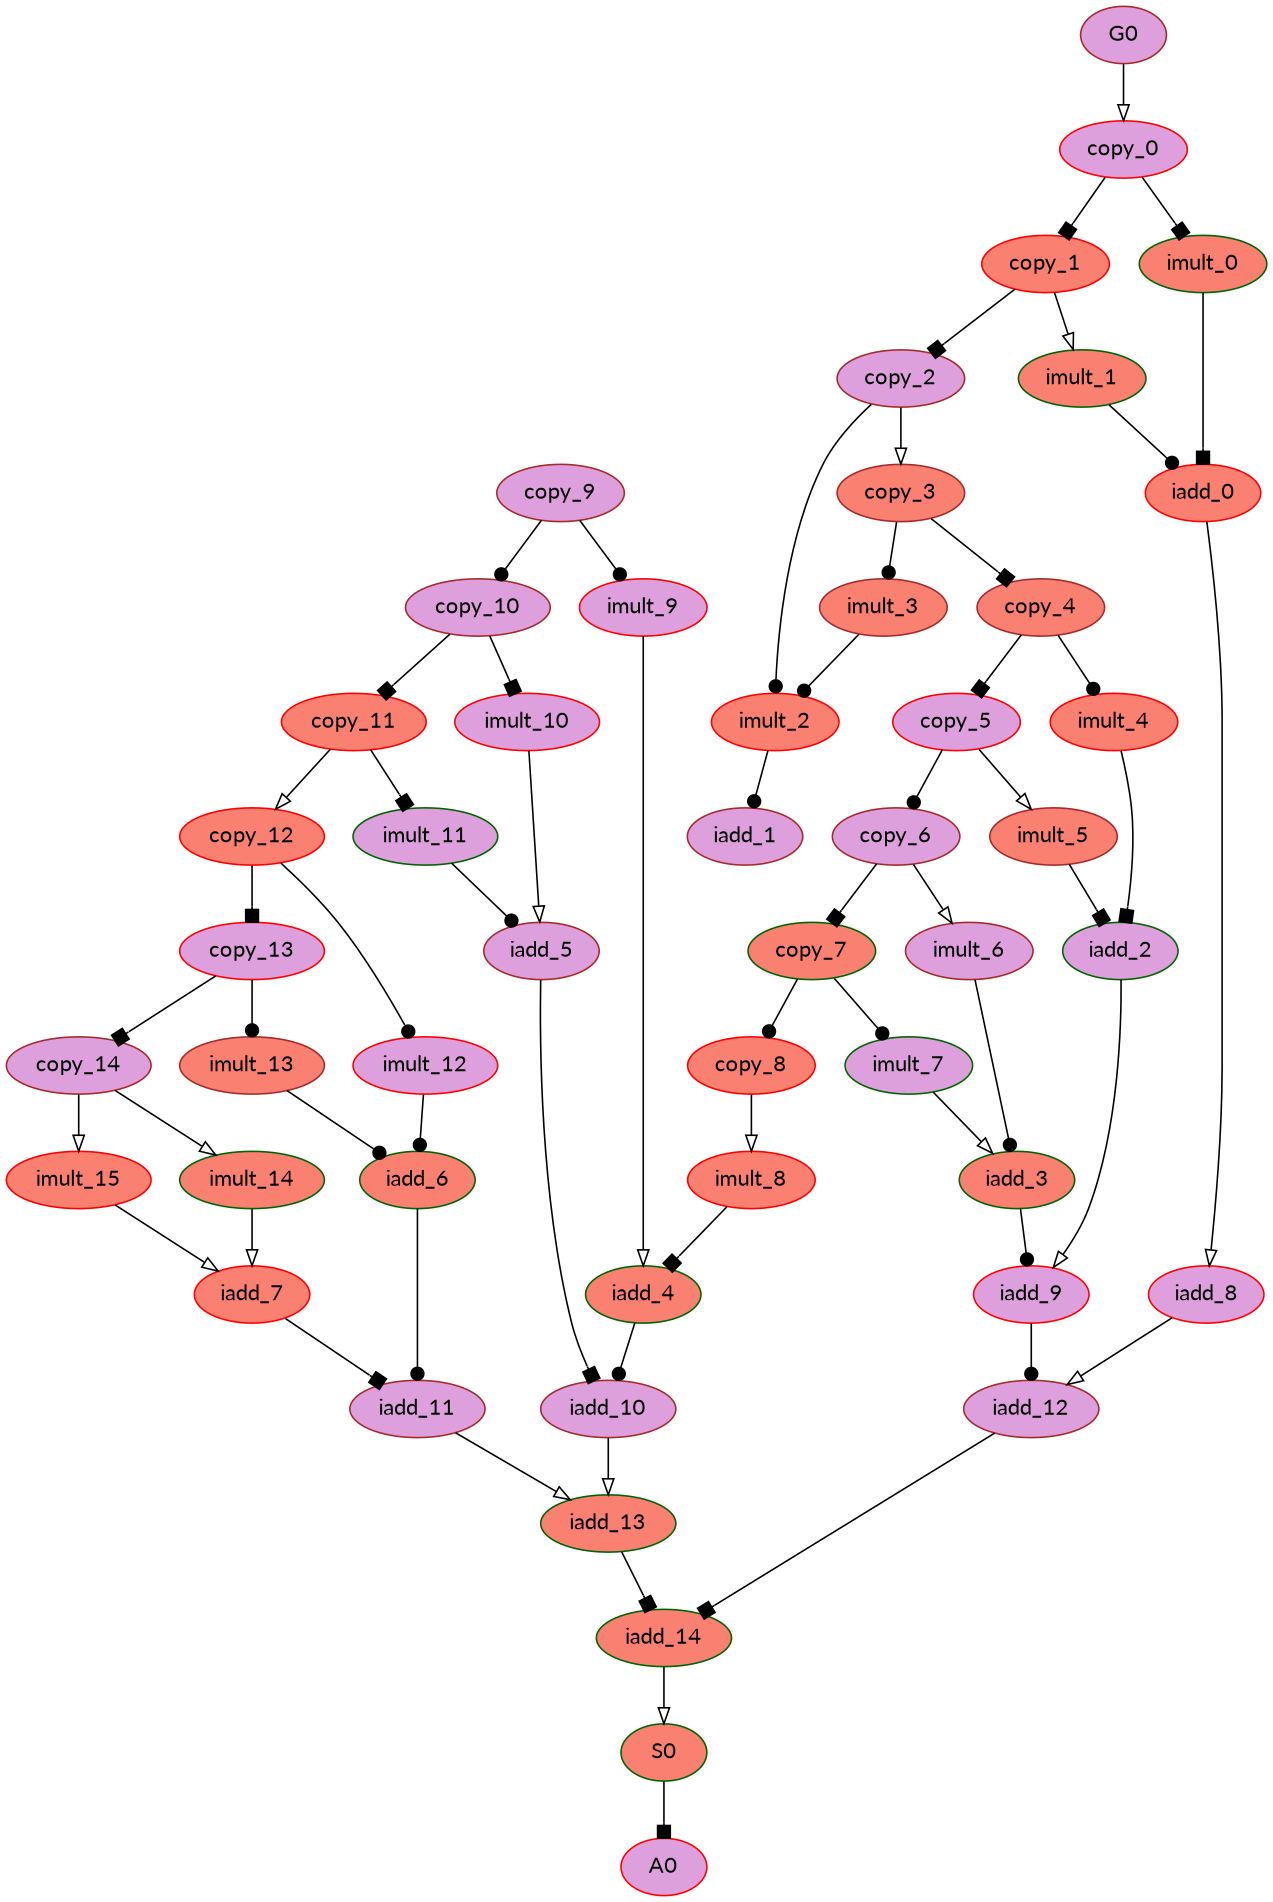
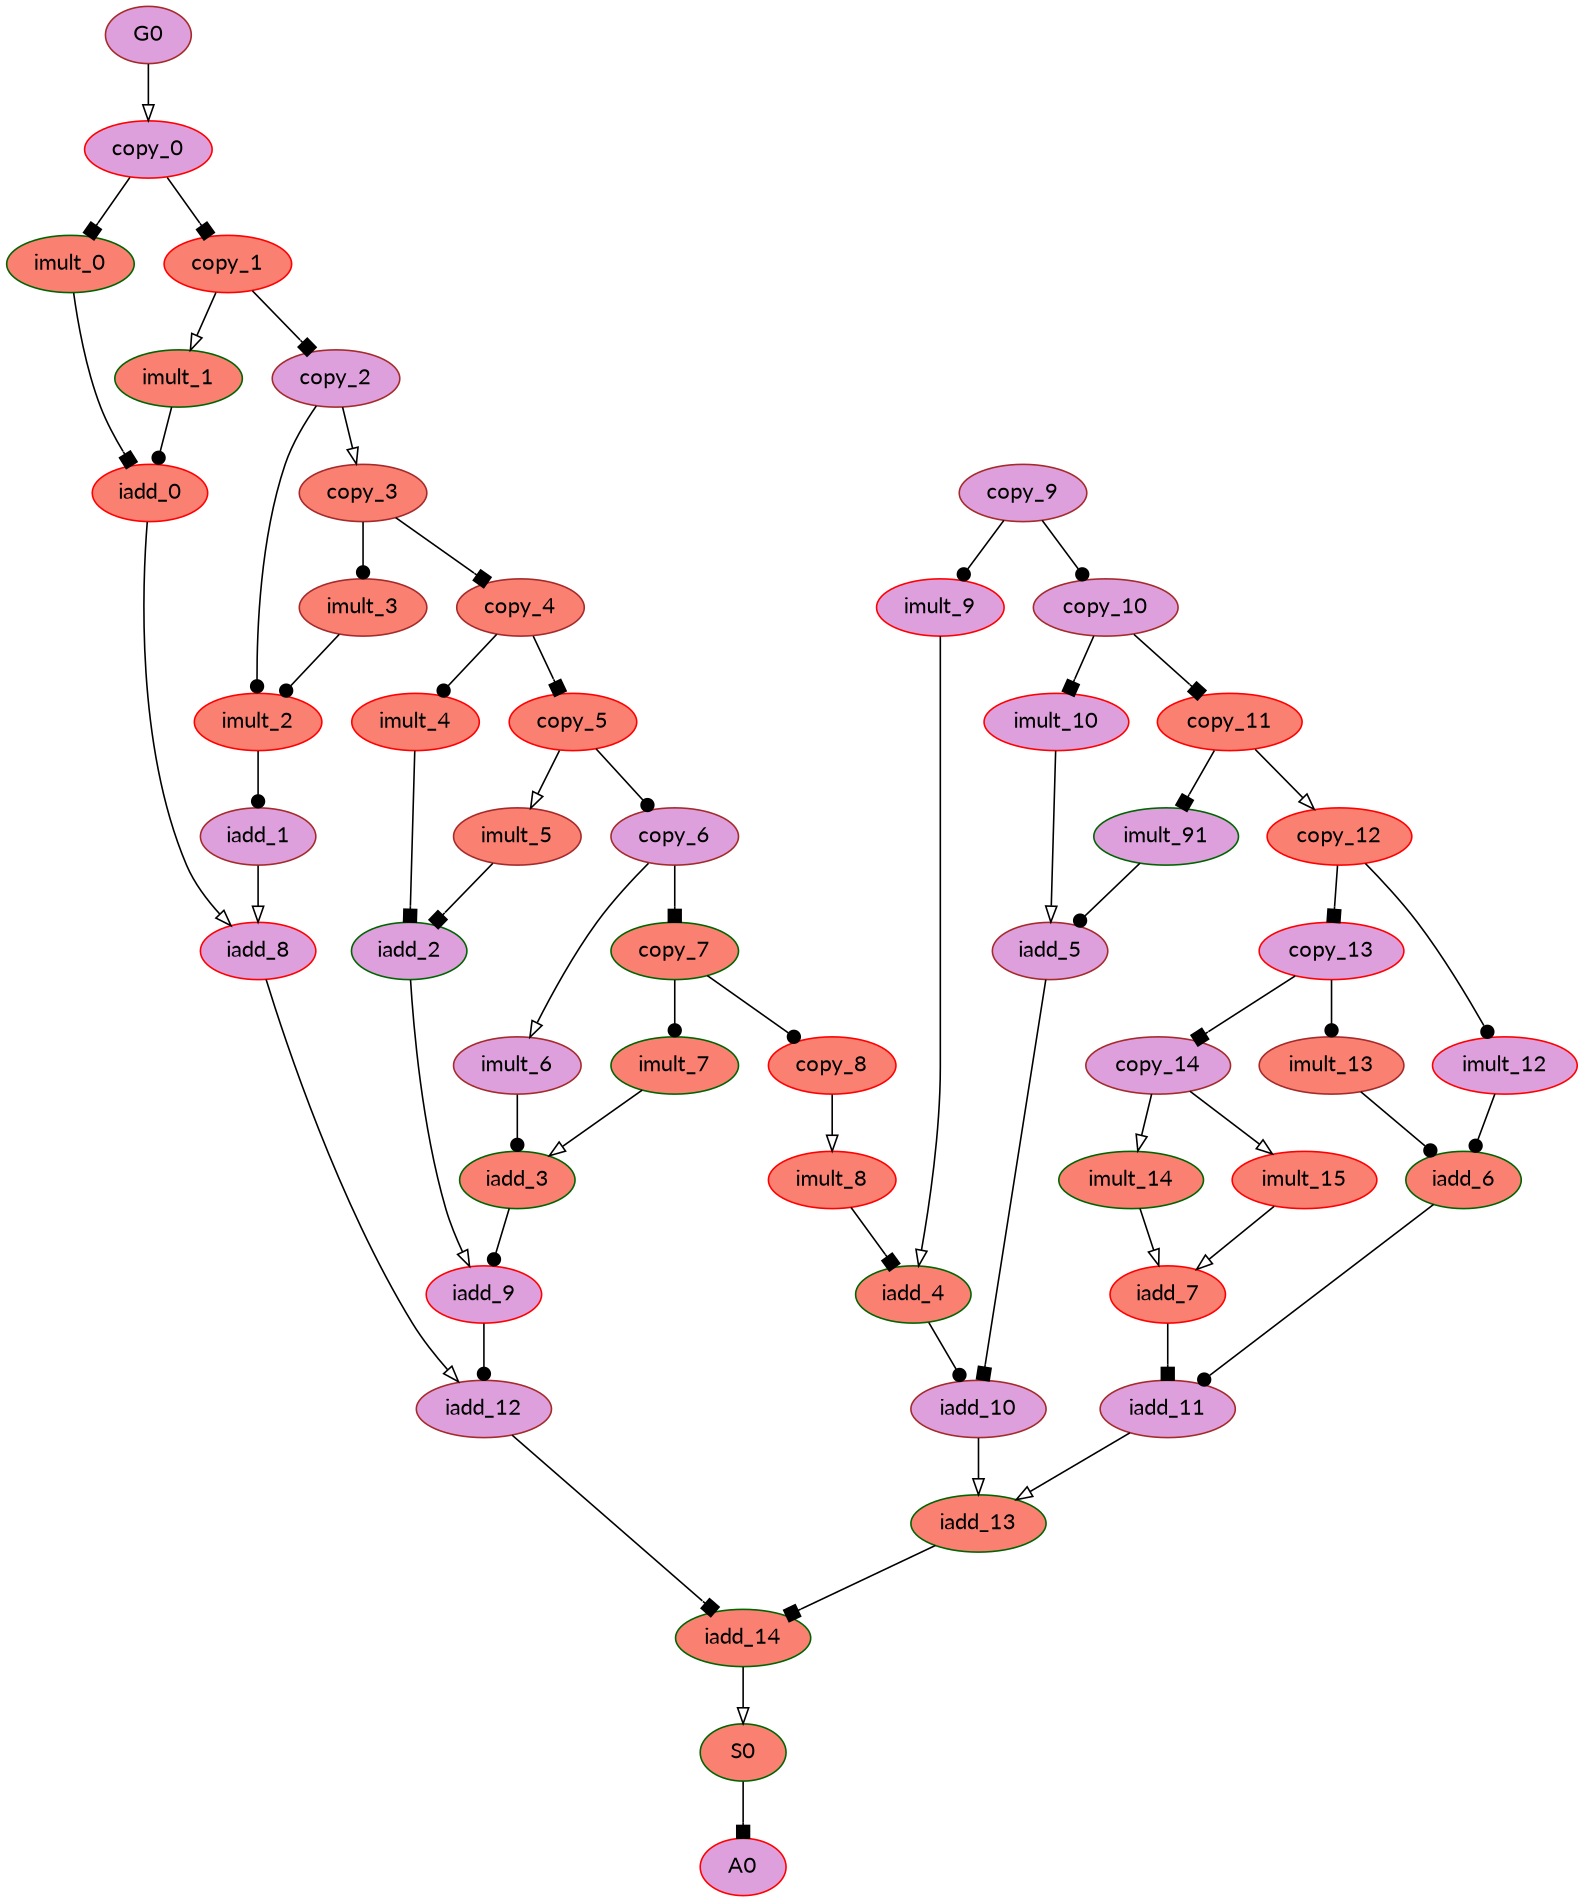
node "copy_5": fillcolor plum -> salmon
node "imult_11": label "imult_11" -> "imult_91"
edge "iadd_1" -> "iadd_8": added
node "imult_7": fillcolor plum -> salmon
